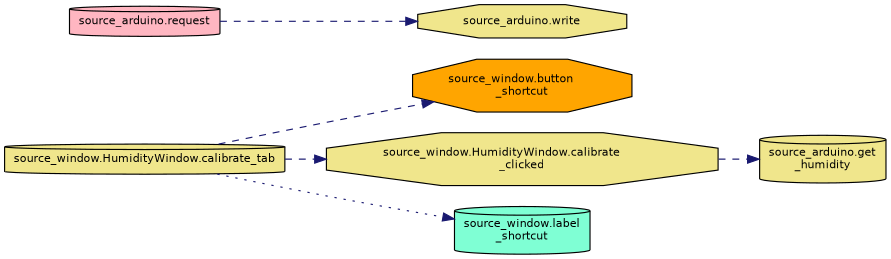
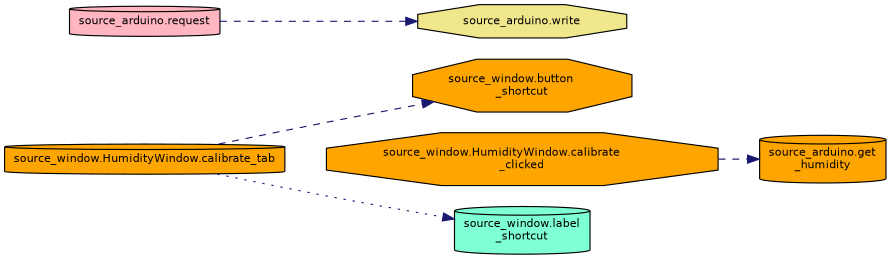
node "source_window.HumidityWindow.calibrate_tab": fillcolor khaki -> orange
edge "source_window.HumidityWindow.calibrate_tab" -> "source_window.HumidityWindow.calibrate _clicked": removed
node "source_window.HumidityWindow.calibrate _clicked": fillcolor khaki -> orange
node "source_arduino.get _humidity": fillcolor khaki -> orange
